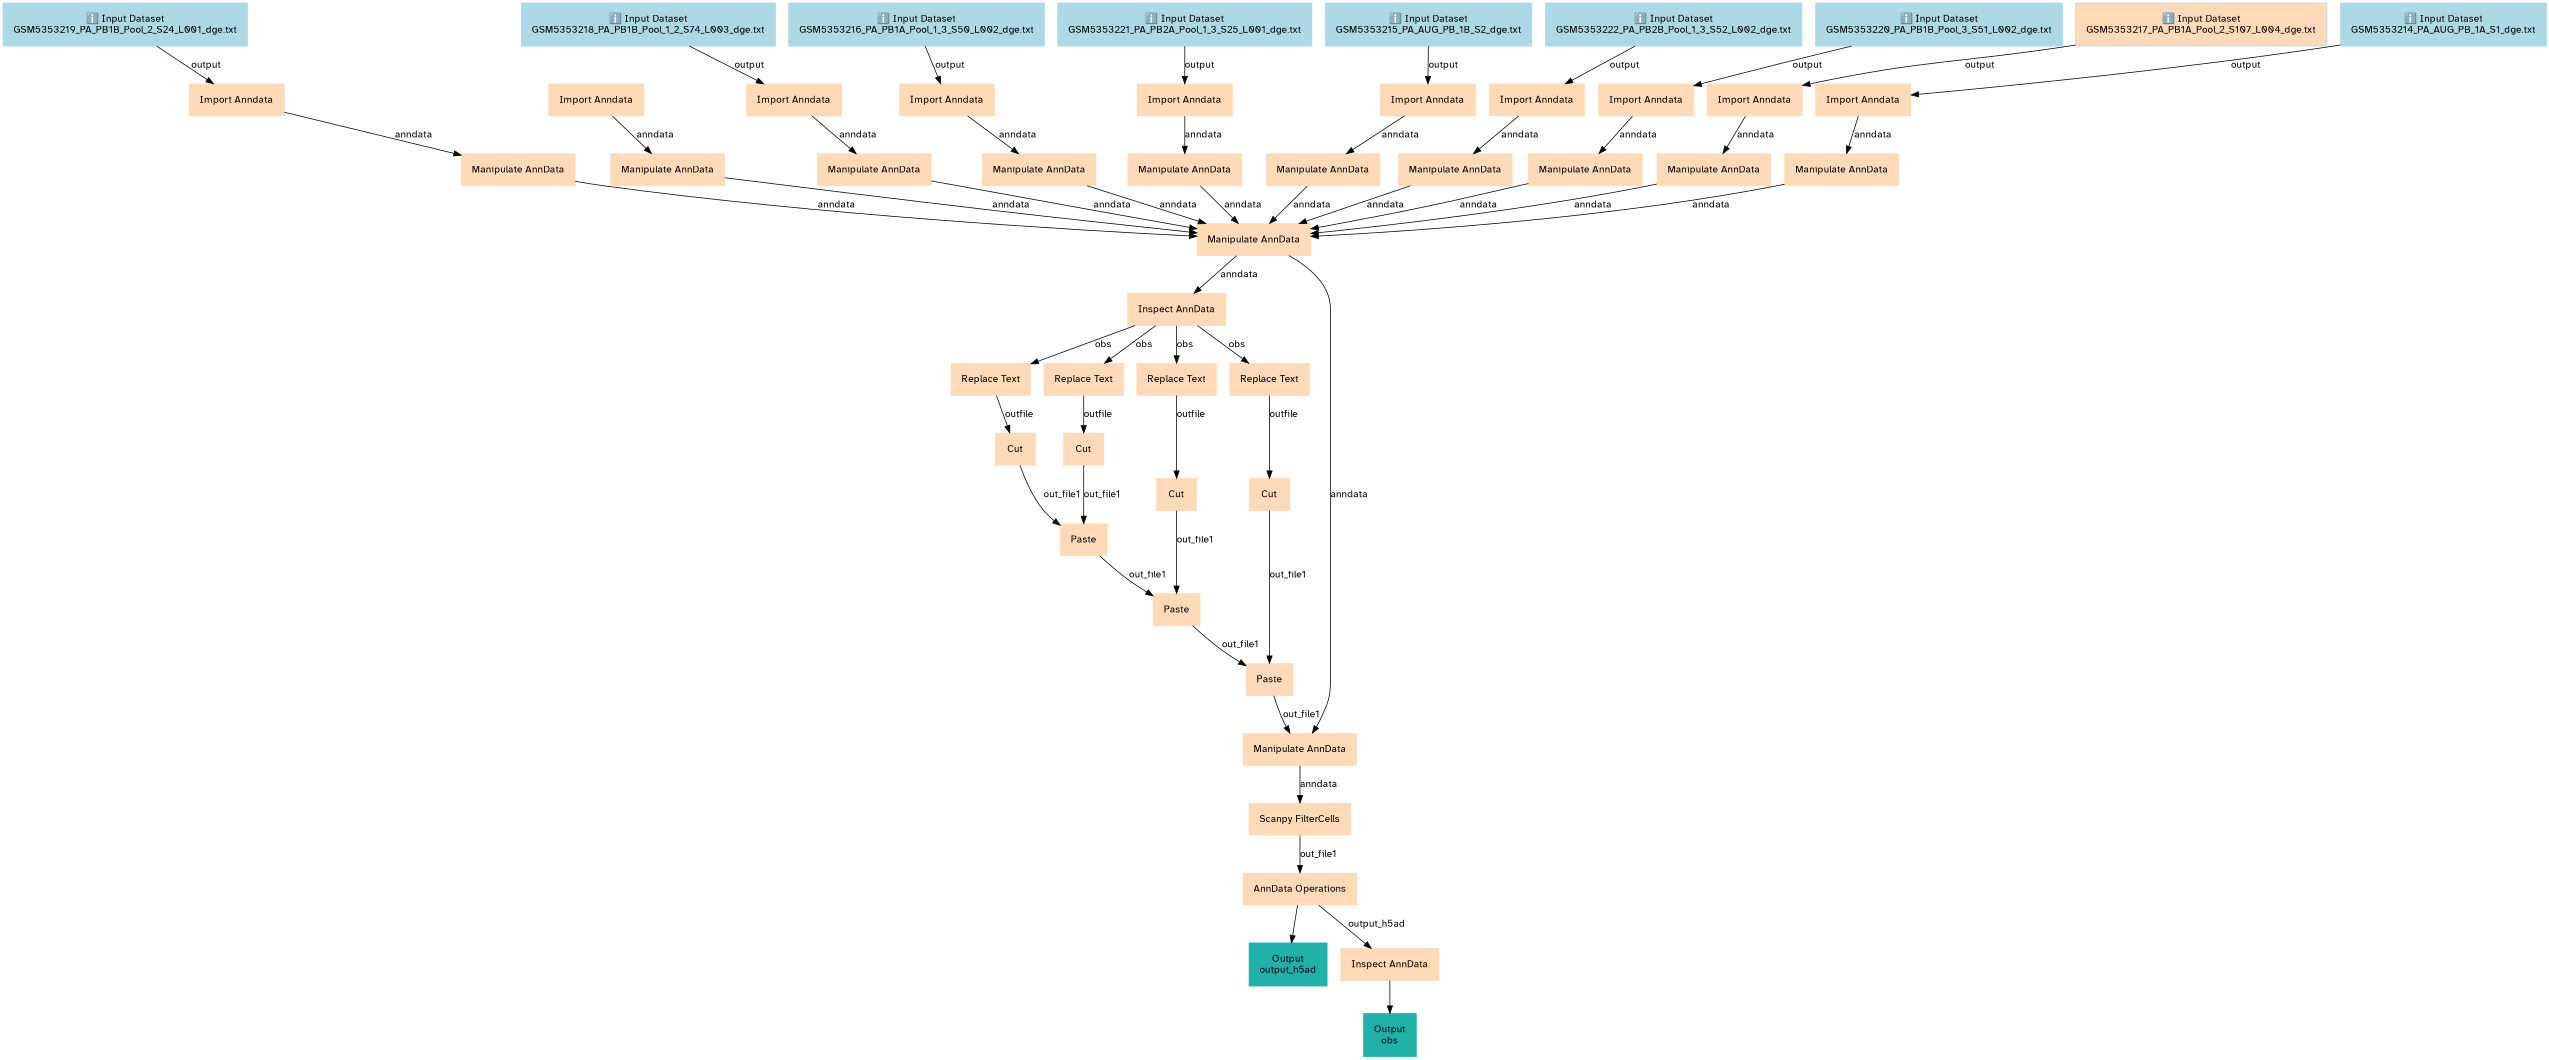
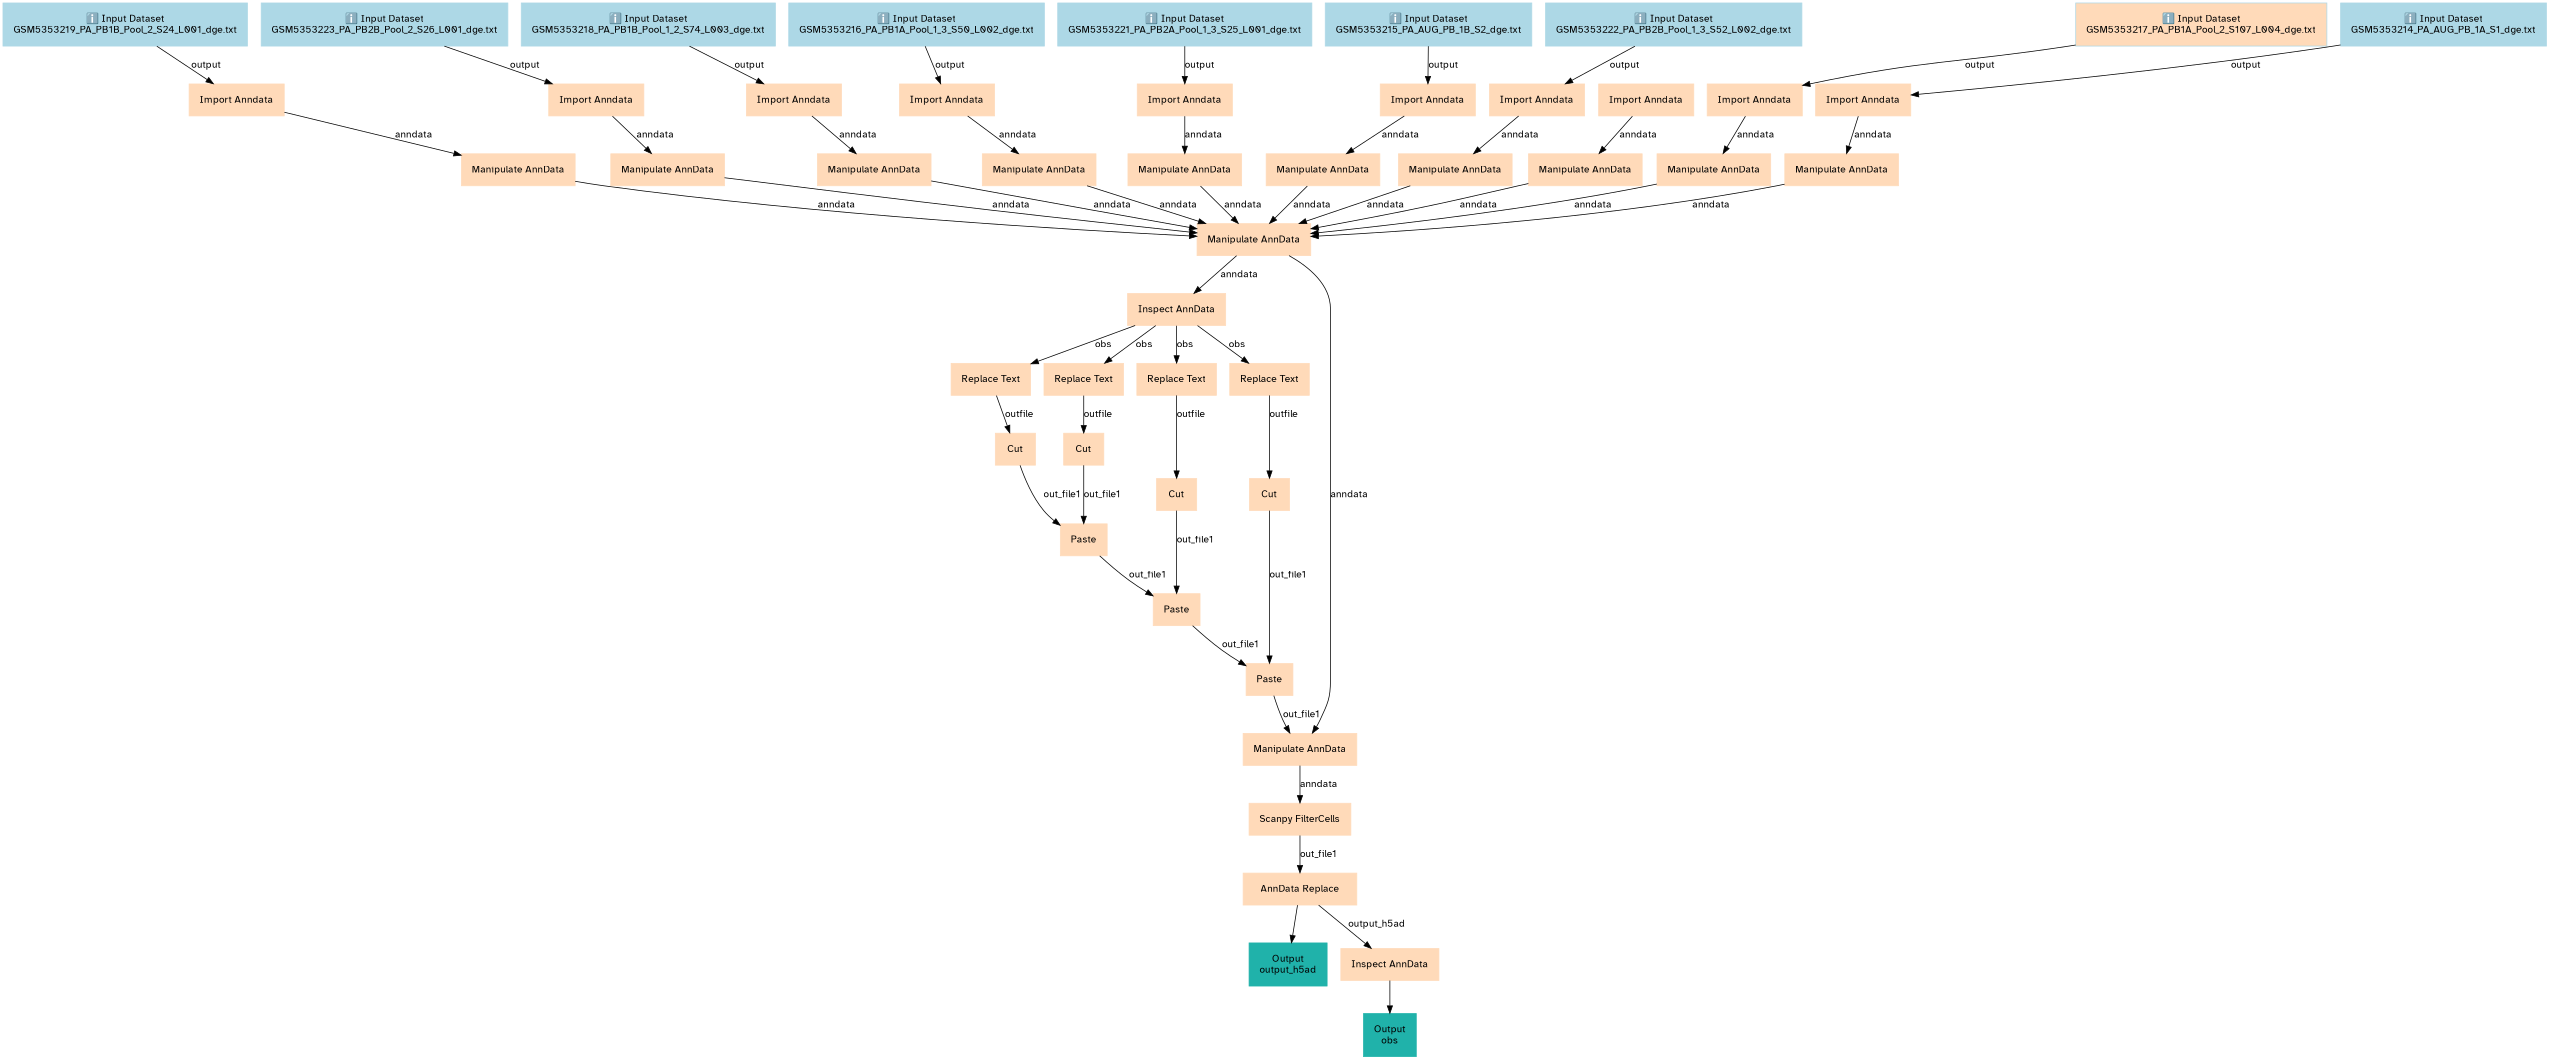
node "ℹ️ Input Dataset GSM5353223_PA_PB2B_Pool_2_S26_L001_dge.txt": added
node "ℹ️ Input Dataset GSM5353220_PA_PB1B_Pool_3_S51_L002_dge.txt": removed
node "AnnData Operations": label "AnnData Operations" -> "AnnData Replace"
